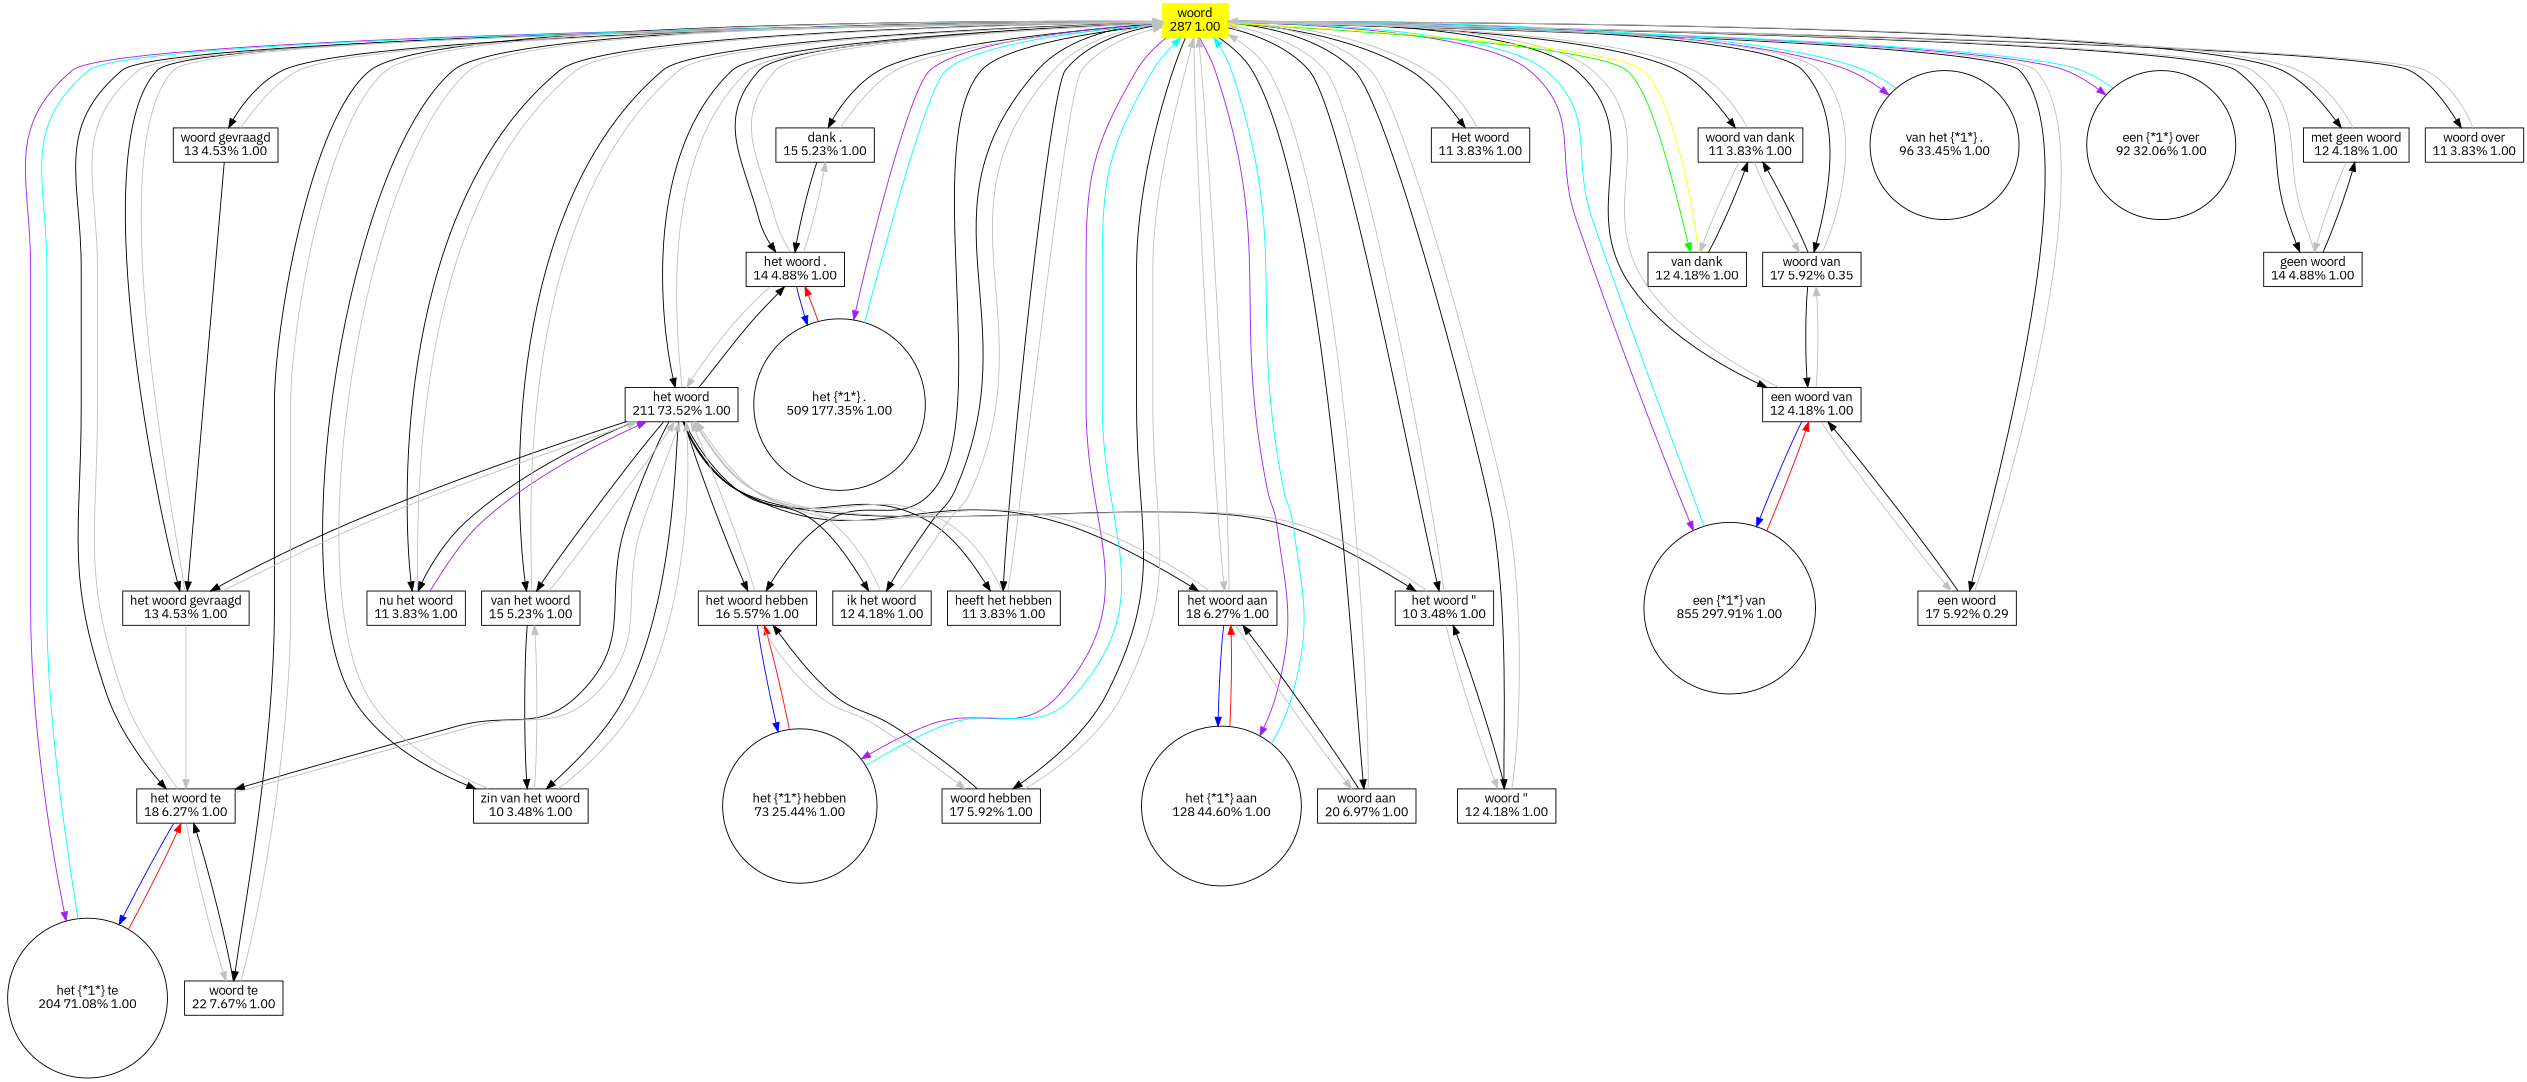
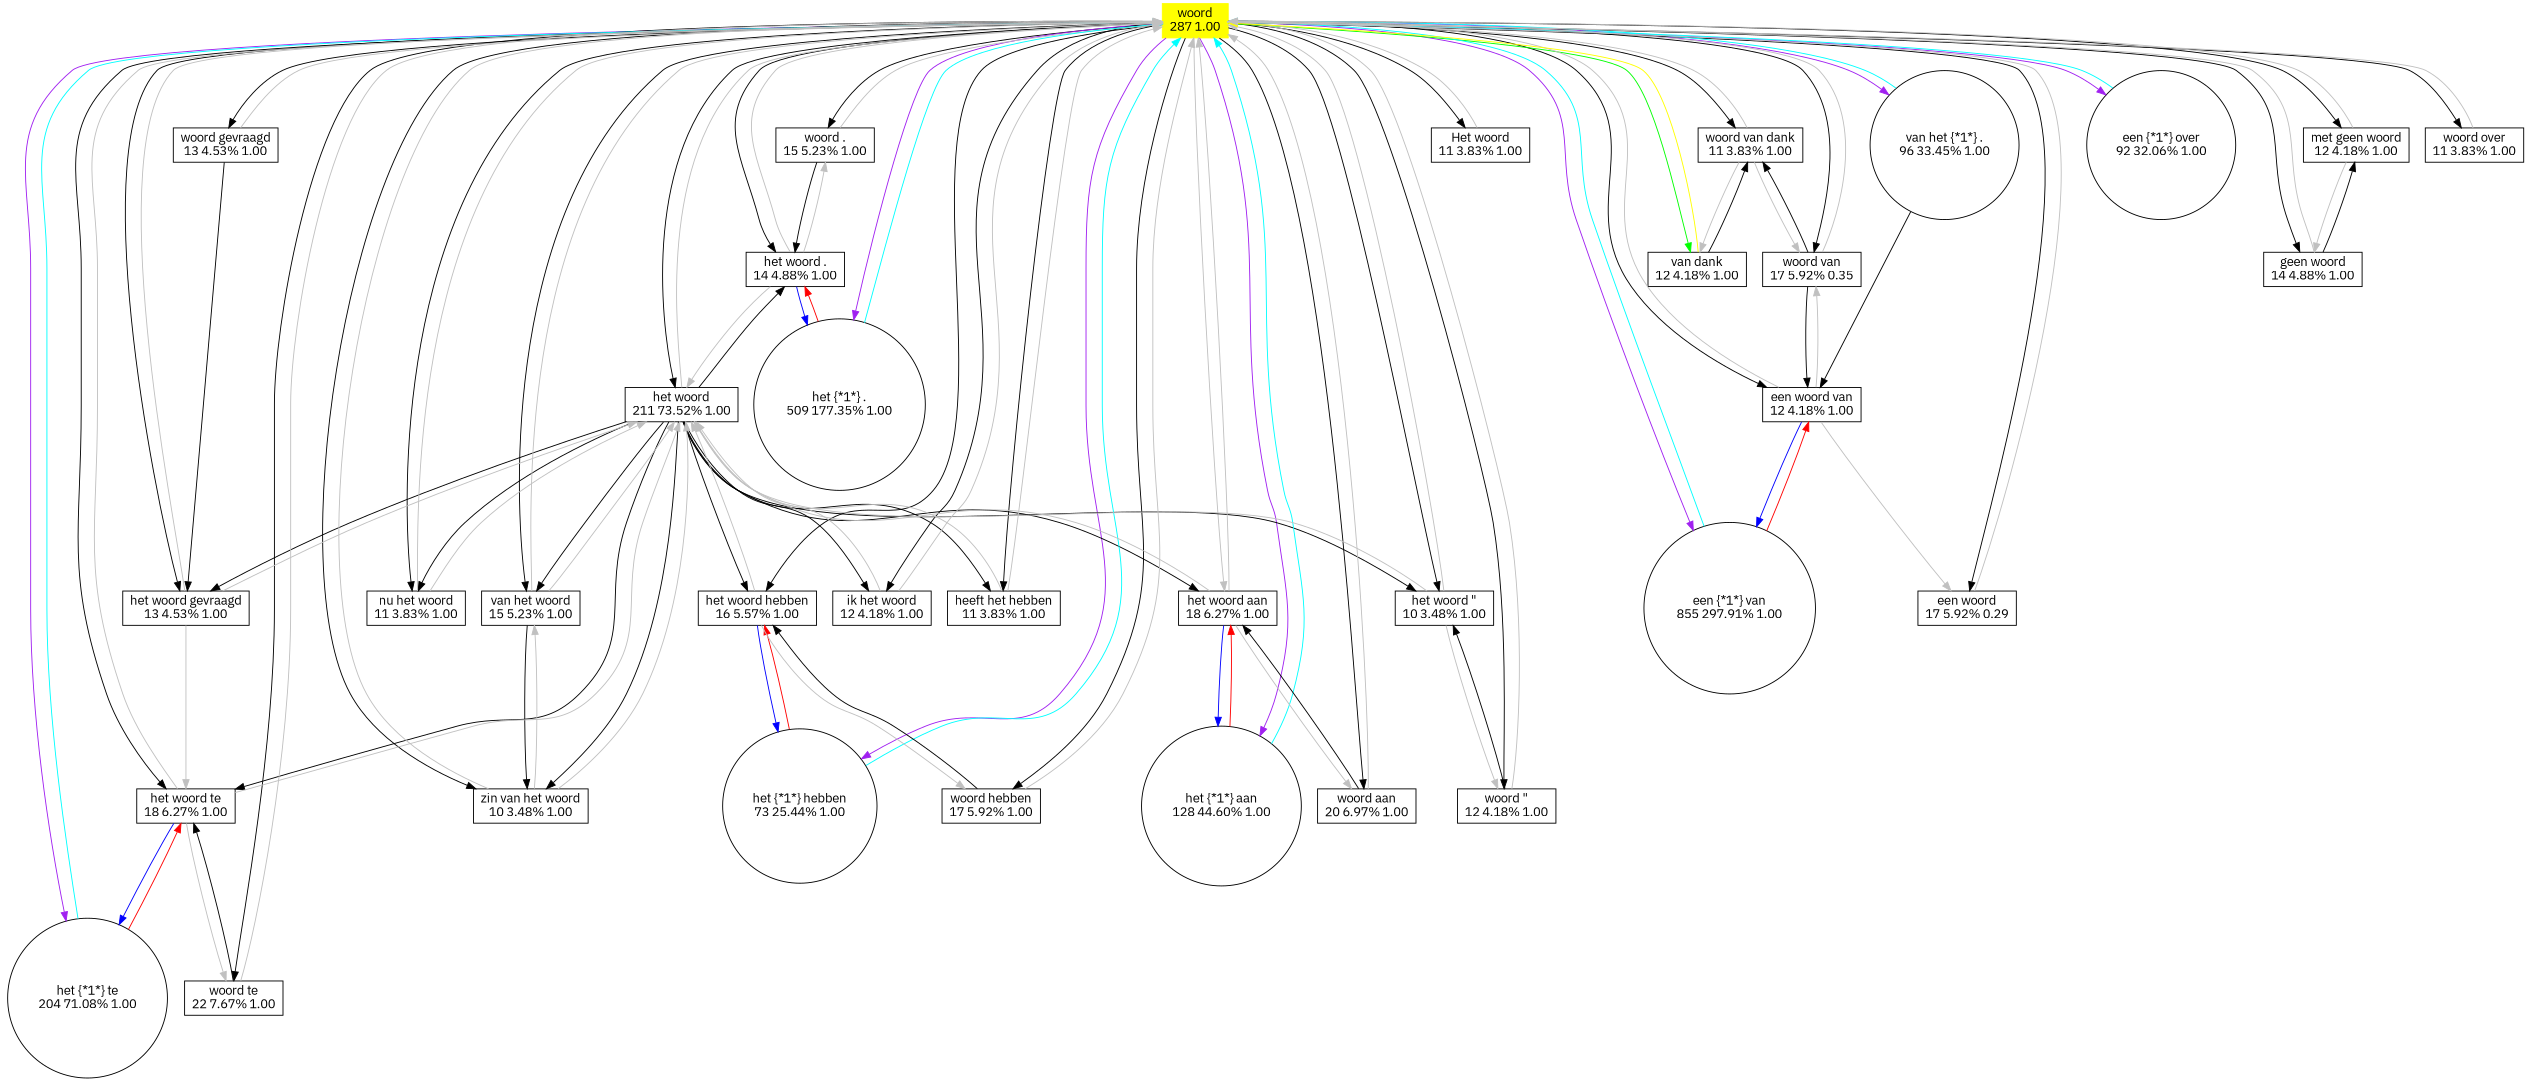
node "dank . 15 5.23% 1.00": label "dank . 15 5.23% 1.00" -> "woord . 15 5.23% 1.00"
edge "nu het woord 11 3.83% 1.00" -> "het woord 211 73.52% 1.00": color purple -> grey
edge "een woord 17 5.92% 0.29" -> "een woord van 12 4.18% 1.00": now "van het {*1*} . 96 33.45% 1.00" -> "een woord van 12 4.18% 1.00"
